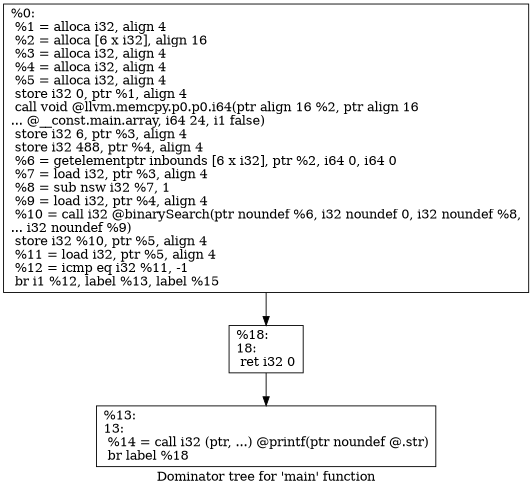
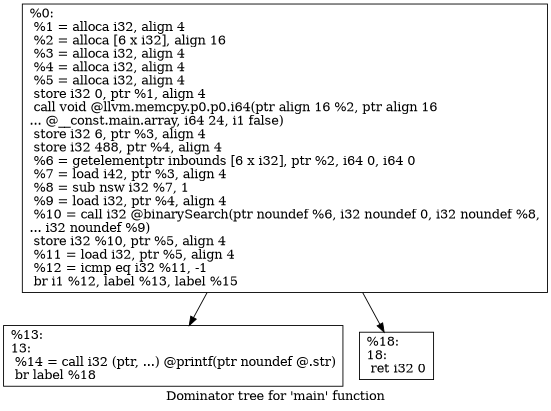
node "%0:": text "%7 = load i32, ptr %3, align 4" -> "%7 = load i42, ptr %3, align 4"
edge "%18:" -> "%13:": now "%0:" -> "%13:"
